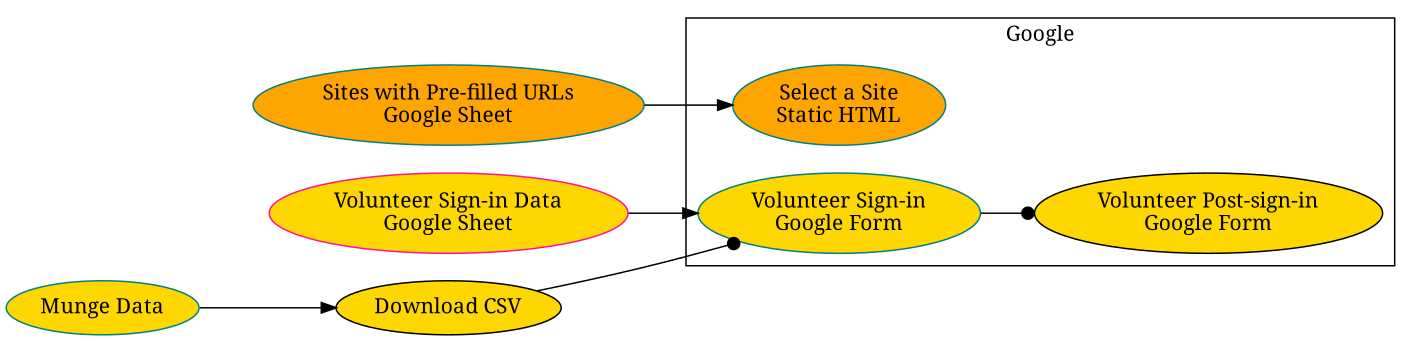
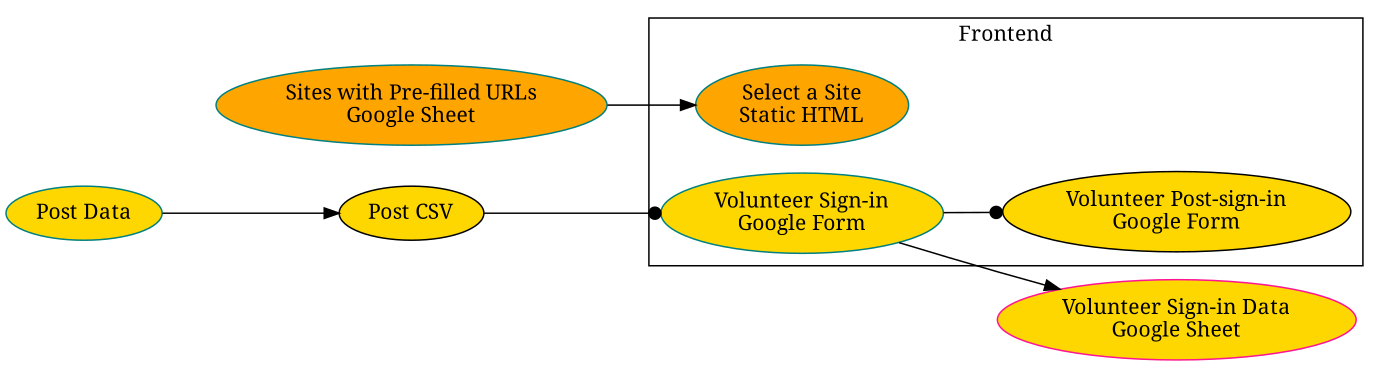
cluster "Google": label "Google" -> "Frontend"
edge "Volunteer Sign-in Data Google Sheet" -> "Volunteer Sign-in Google Form": reversed
node "Munge Data": label "Munge Data" -> "Post Data"
node "Download CSV": label "Download CSV" -> "Post CSV"
